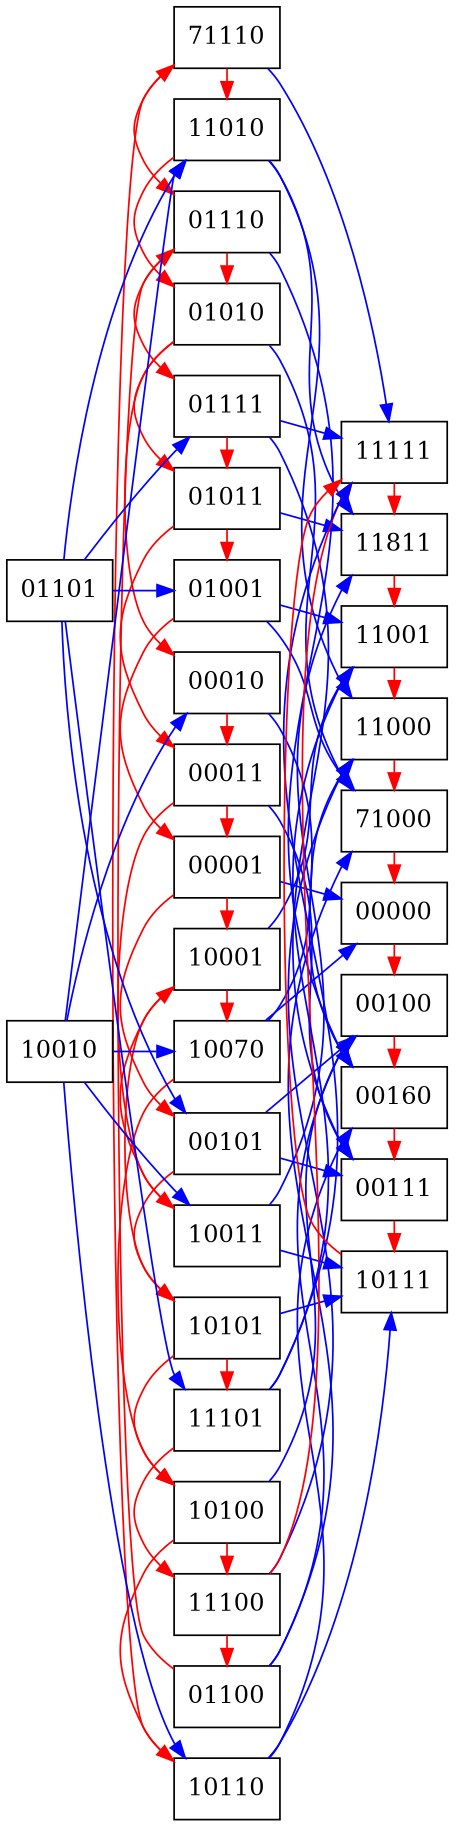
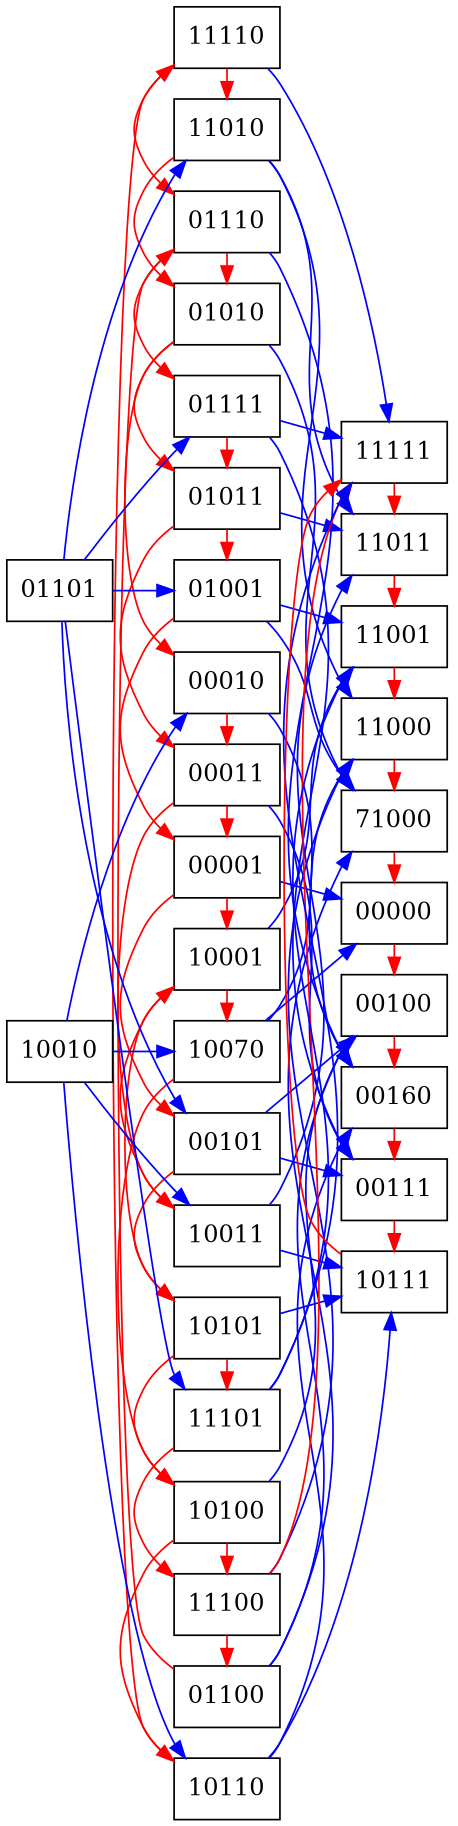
node "71110": label "71110" -> "11110"
node "11811": label "11811" -> "11011"
edge "10010" -> "11010": removed
